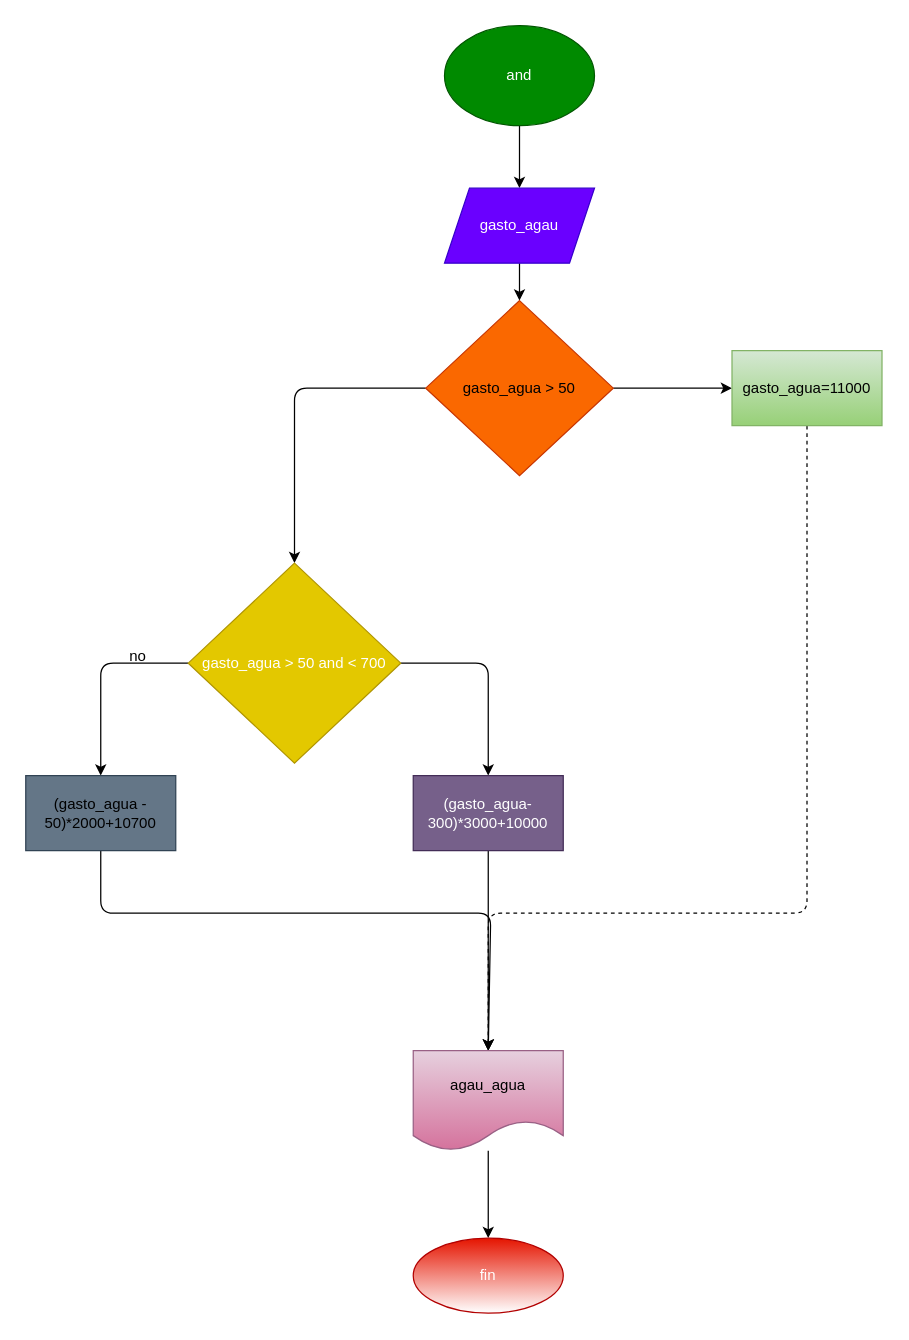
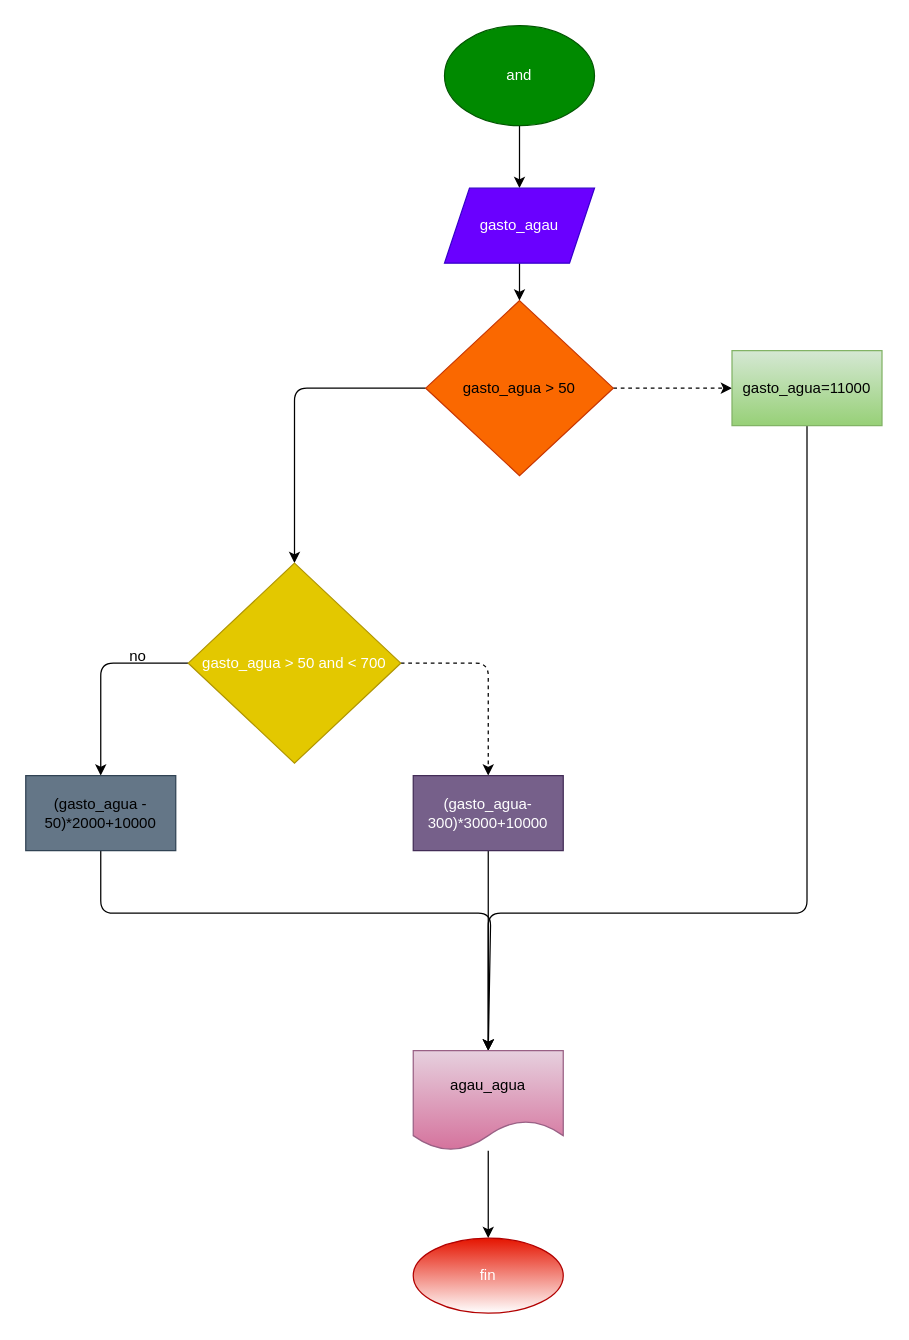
edge "gasto_agua > 50" -> "gasto_agua=11000": style solid -> dashed
edge "gasto_agua > 50 and < 700" -> "(gasto_agua- 300)*3000+10000": style solid -> dashed
node "(gasto_agua - 50)*2000+10700": label "(gasto_agua - 50)*2000+10700" -> "(gasto_agua - 50)*2000+10000"
edge "gasto_agua=11000" -> "agau_agua": style dashed -> solid
